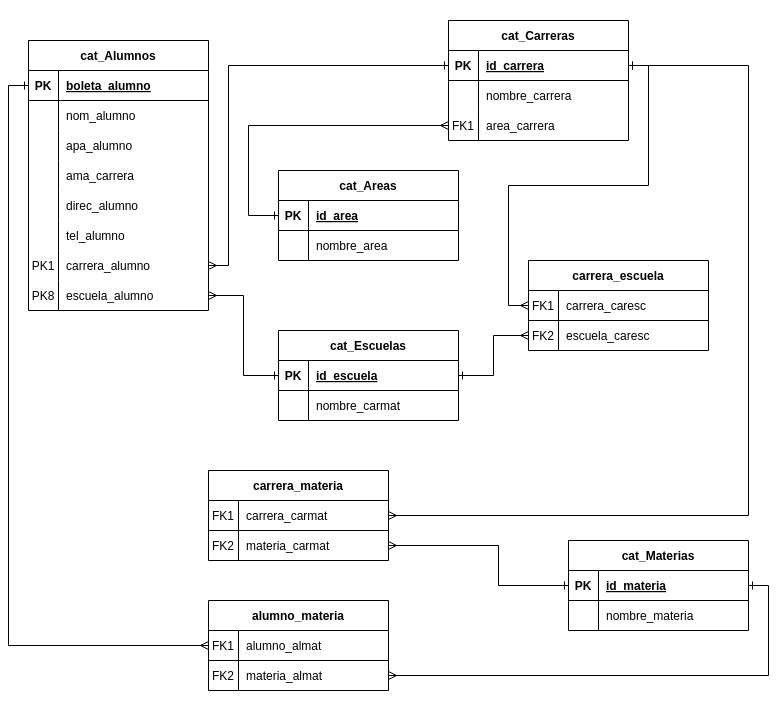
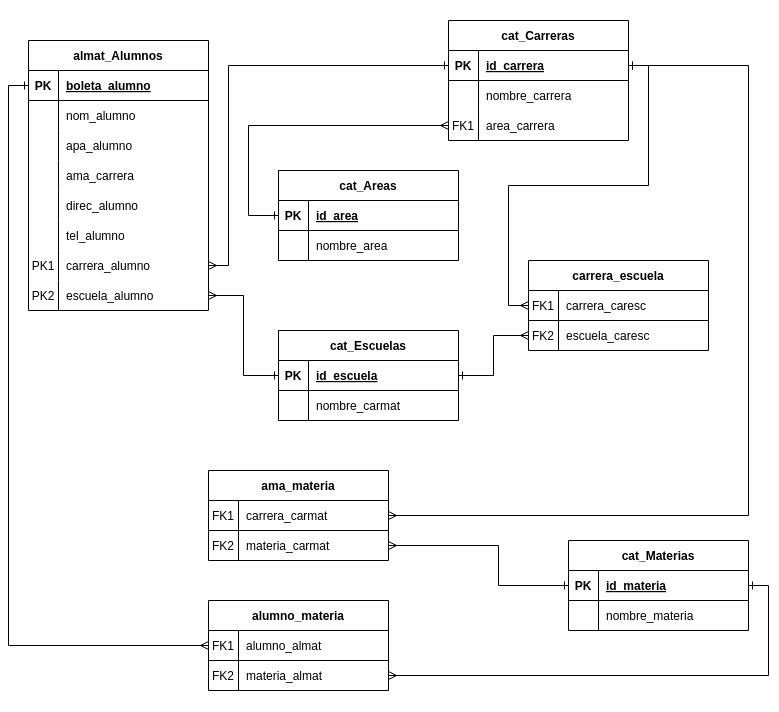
node "cat_Alumnos": label "cat_Alumnos" -> "almat_Alumnos"
node "PK8": label "PK8" -> "PK2"
node "carrera_materia": label "carrera_materia" -> "ama_materia"
